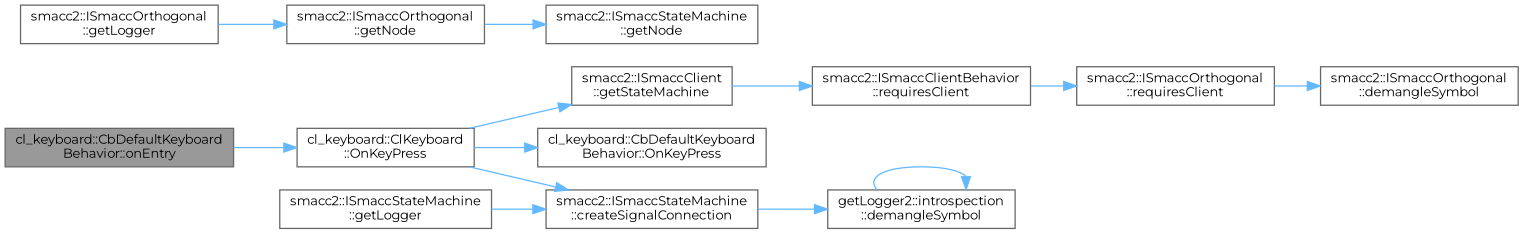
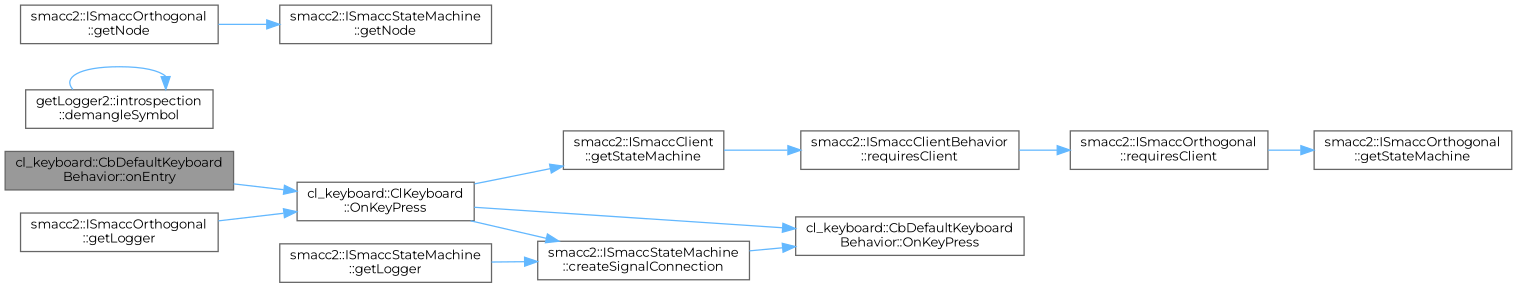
edge "smacc2::ISmaccOrthogonal ::getLogger" -> "smacc2::ISmaccOrthogonal ::getNode": now "smacc2::ISmaccOrthogonal ::getLogger" -> "cl_keyboard::ClKeyboard ::OnKeyPress"
node "smacc2::ISmaccOrthogonal ::demangleSymbol": label "smacc2::ISmaccOrthogonal ::demangleSymbol" -> "smacc2::ISmaccOrthogonal ::getStateMachine"
edge "smacc2::ISmaccStateMachine ::createSignalConnection" -> "getLogger2::introspection ::demangleSymbol": now "smacc2::ISmaccStateMachine ::createSignalConnection" -> "cl_keyboard::CbDefaultKeyboard Behavior::OnKeyPress"
